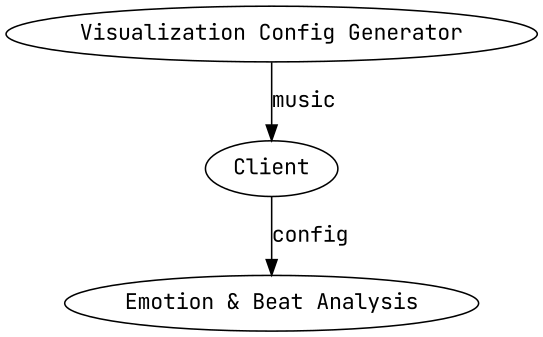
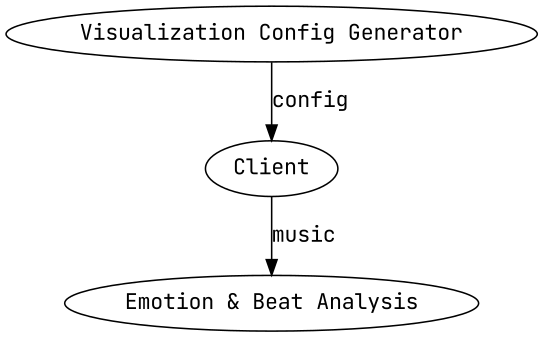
edge "Visualization Config Generator" -> "Client": label "music" -> "config"
edge "Client" -> "Emotion & Beat Analysis": label "config" -> "music"
